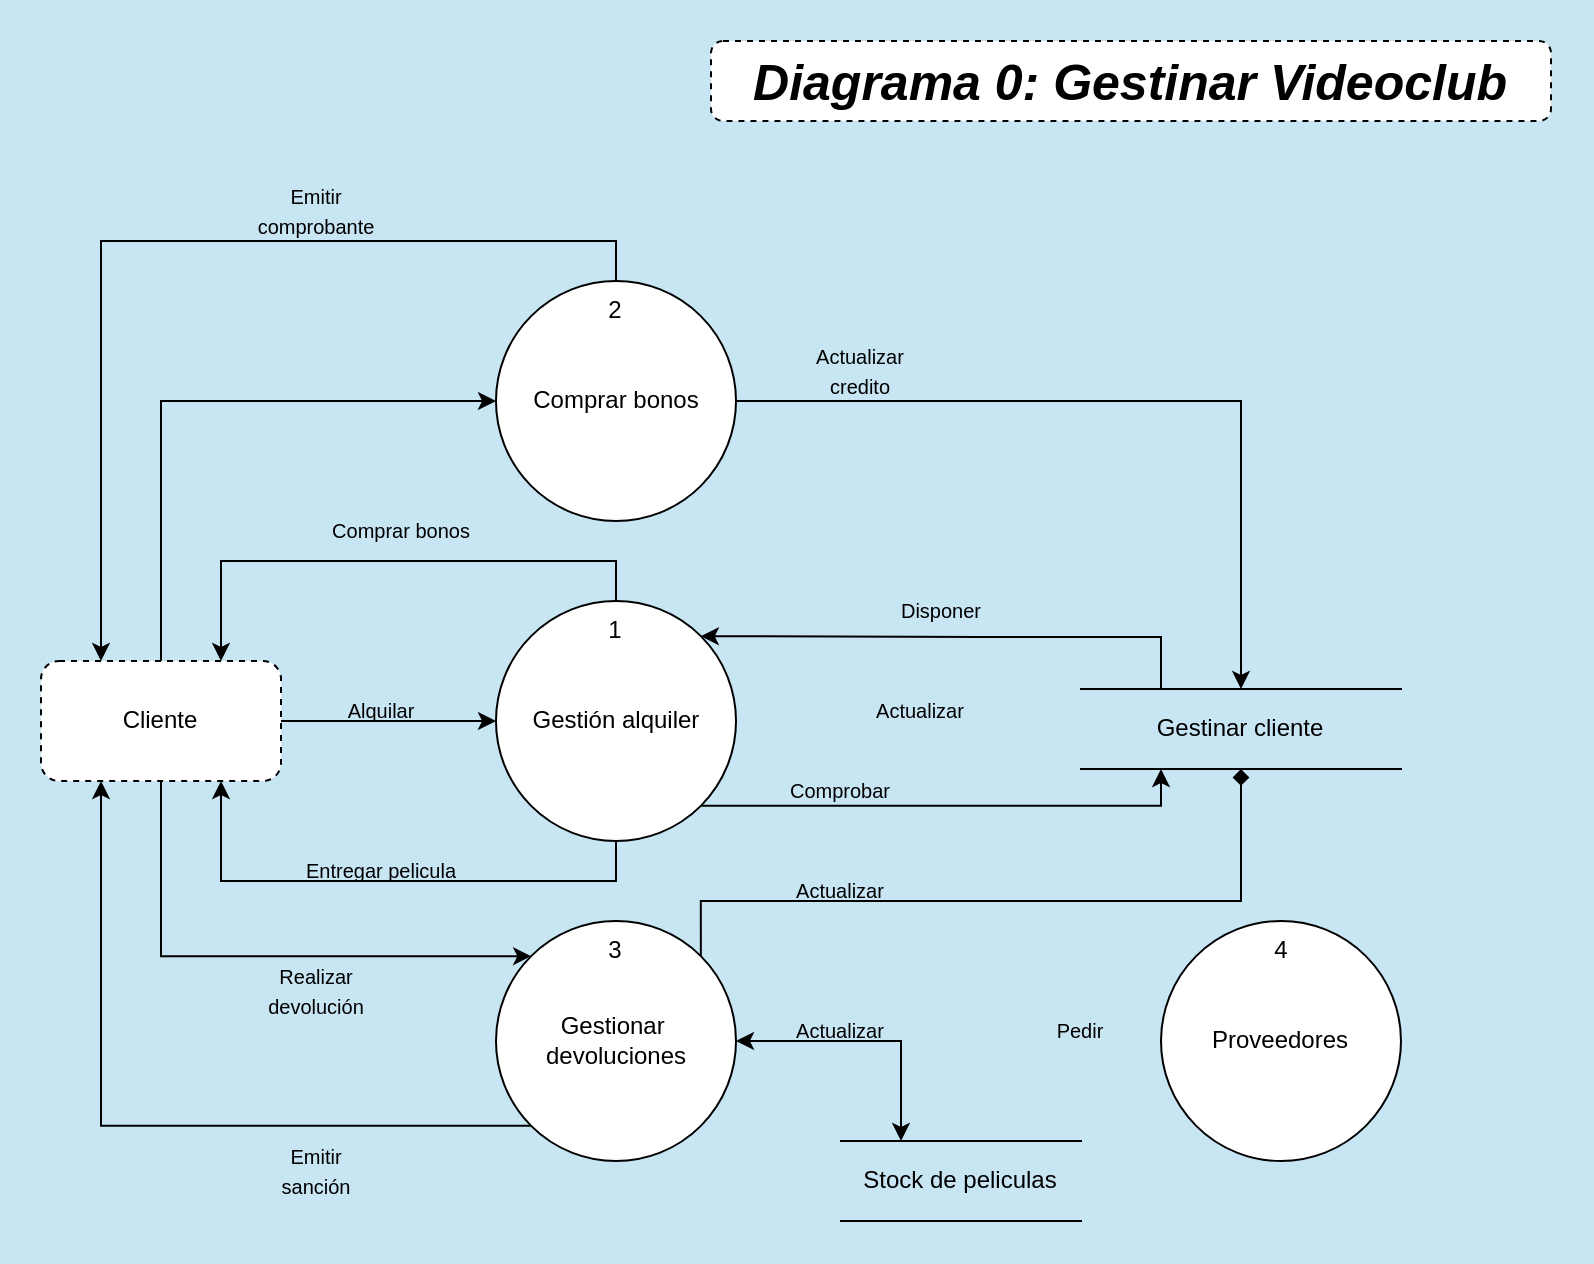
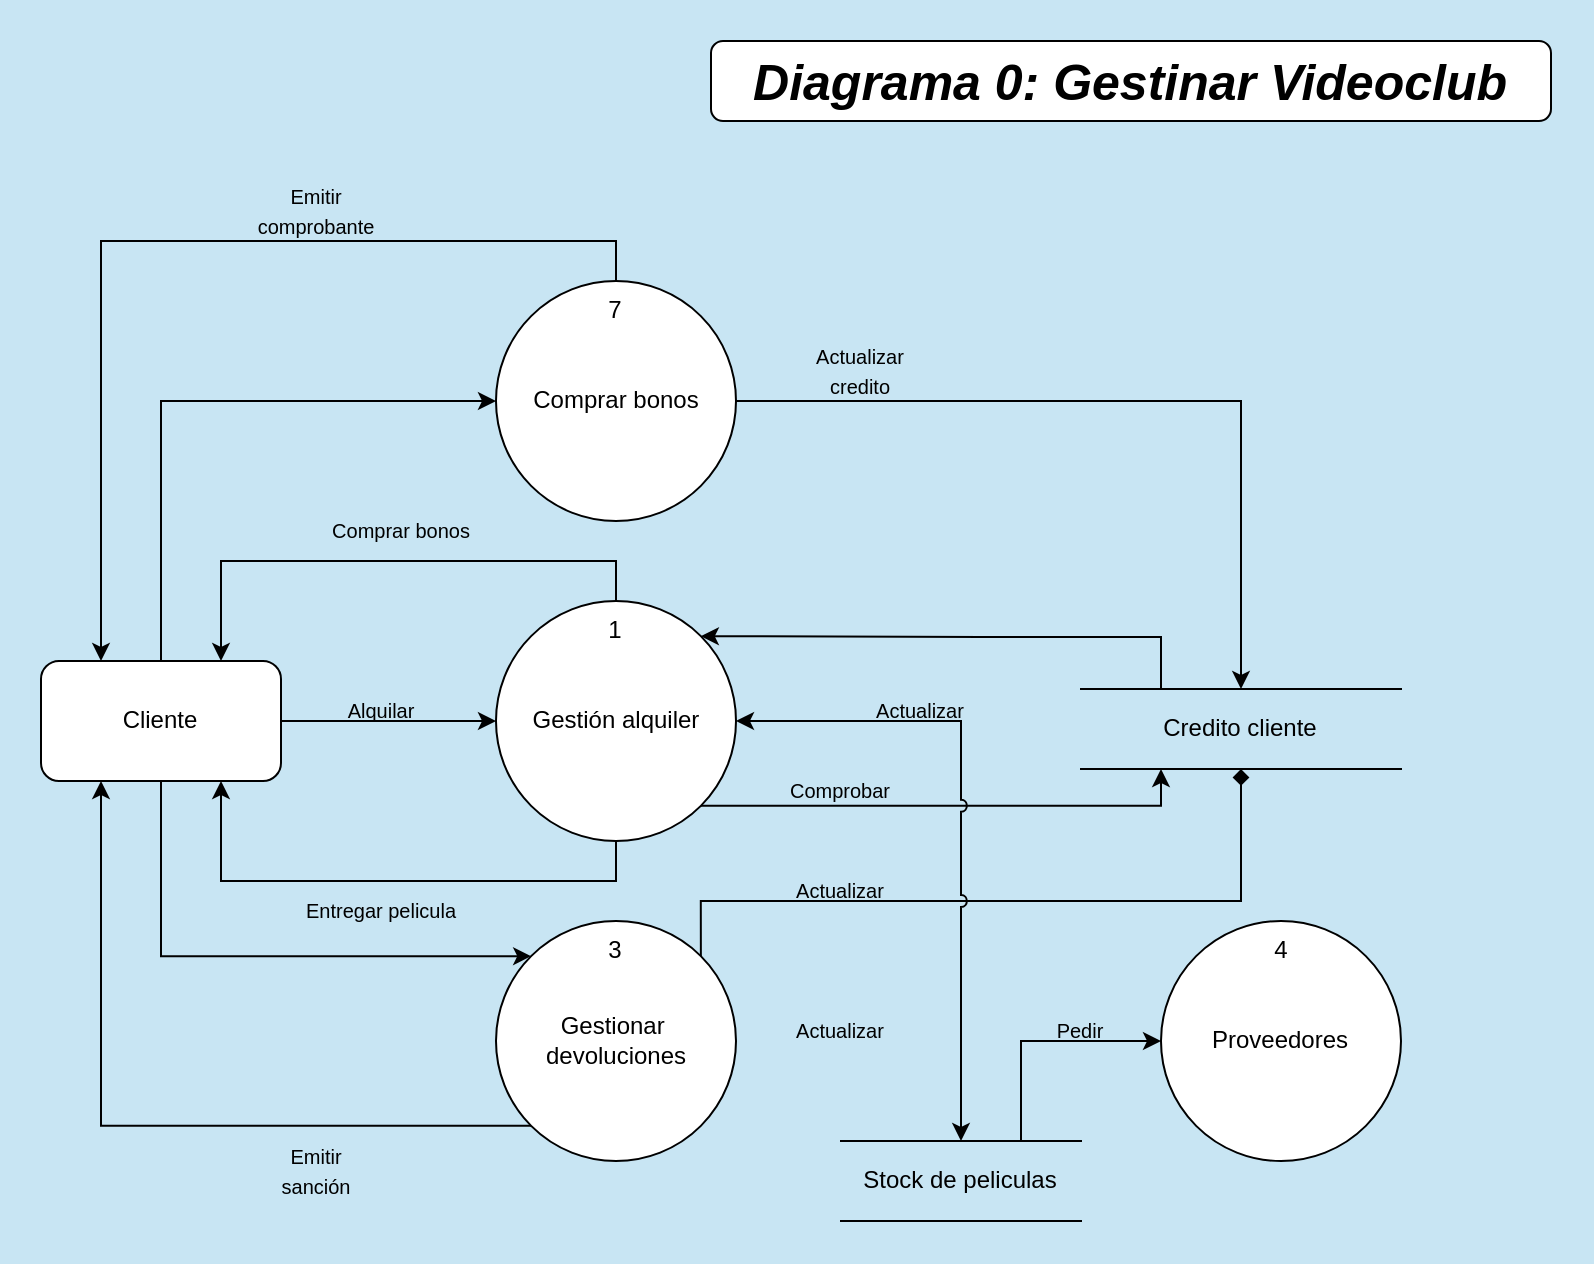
node "Diagrama 0: Gestinar Videoclub": style dashed -> solid
node "2": label "2" -> "7"
node "Disponer": removed
node "Cliente": style dashed -> solid
node "Gestinar cliente": label "Gestinar cliente" -> "Credito cliente"
edge "Gestión alquiler" -- "Stock de peliculas": added
node "Entregar pelicula": moved (381, 871) -> (381, 911)
node "Realizar devolución": removed
edge "Gestionar devoluciones" -- "Stock de peliculas": removed
edge "Stock de peliculas" -> "Proveedores": added
